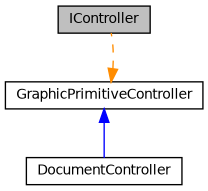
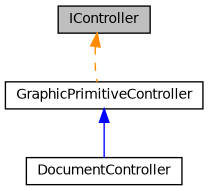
edge "IController" -> "GraphicPrimitiveController": reversed
